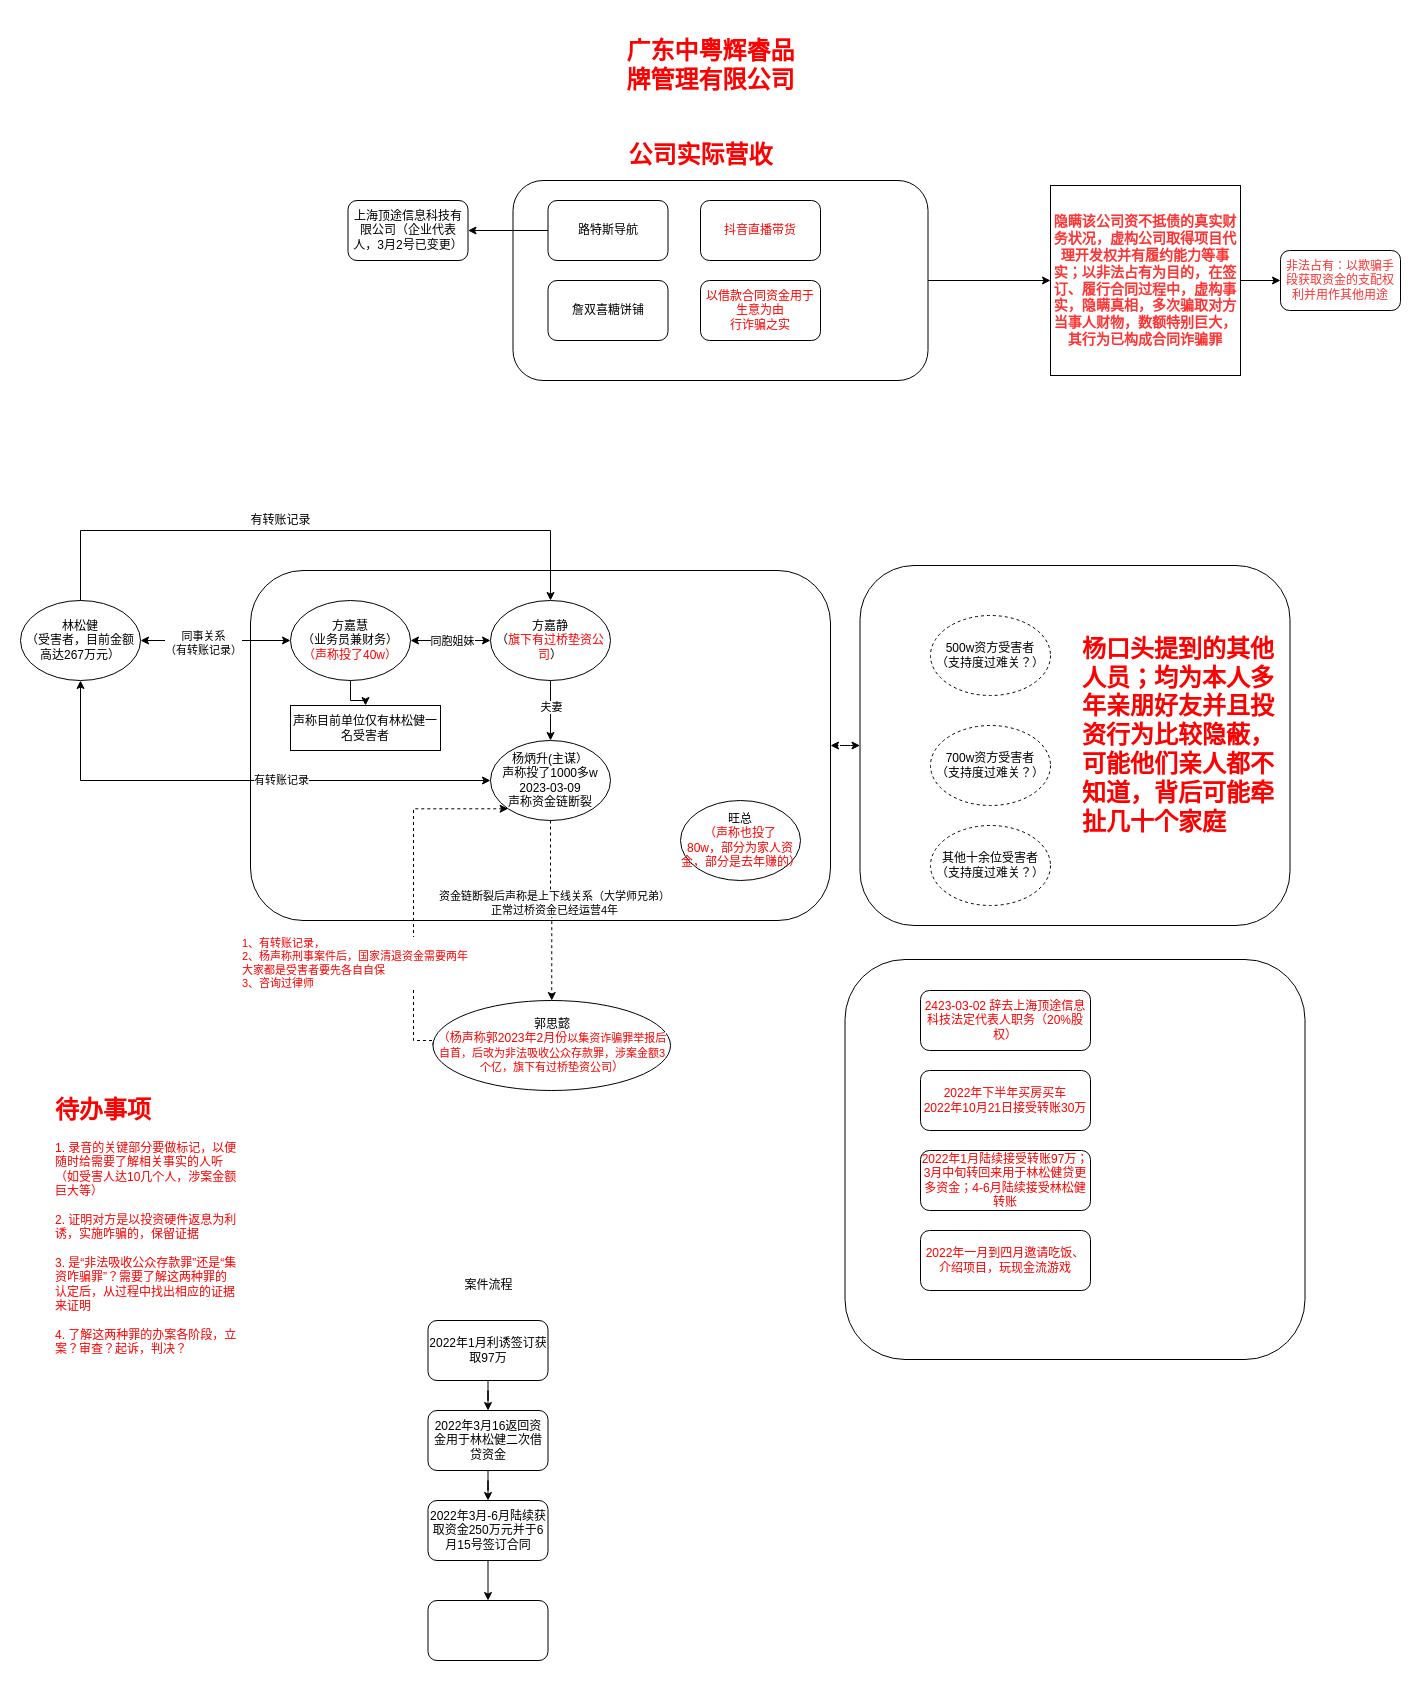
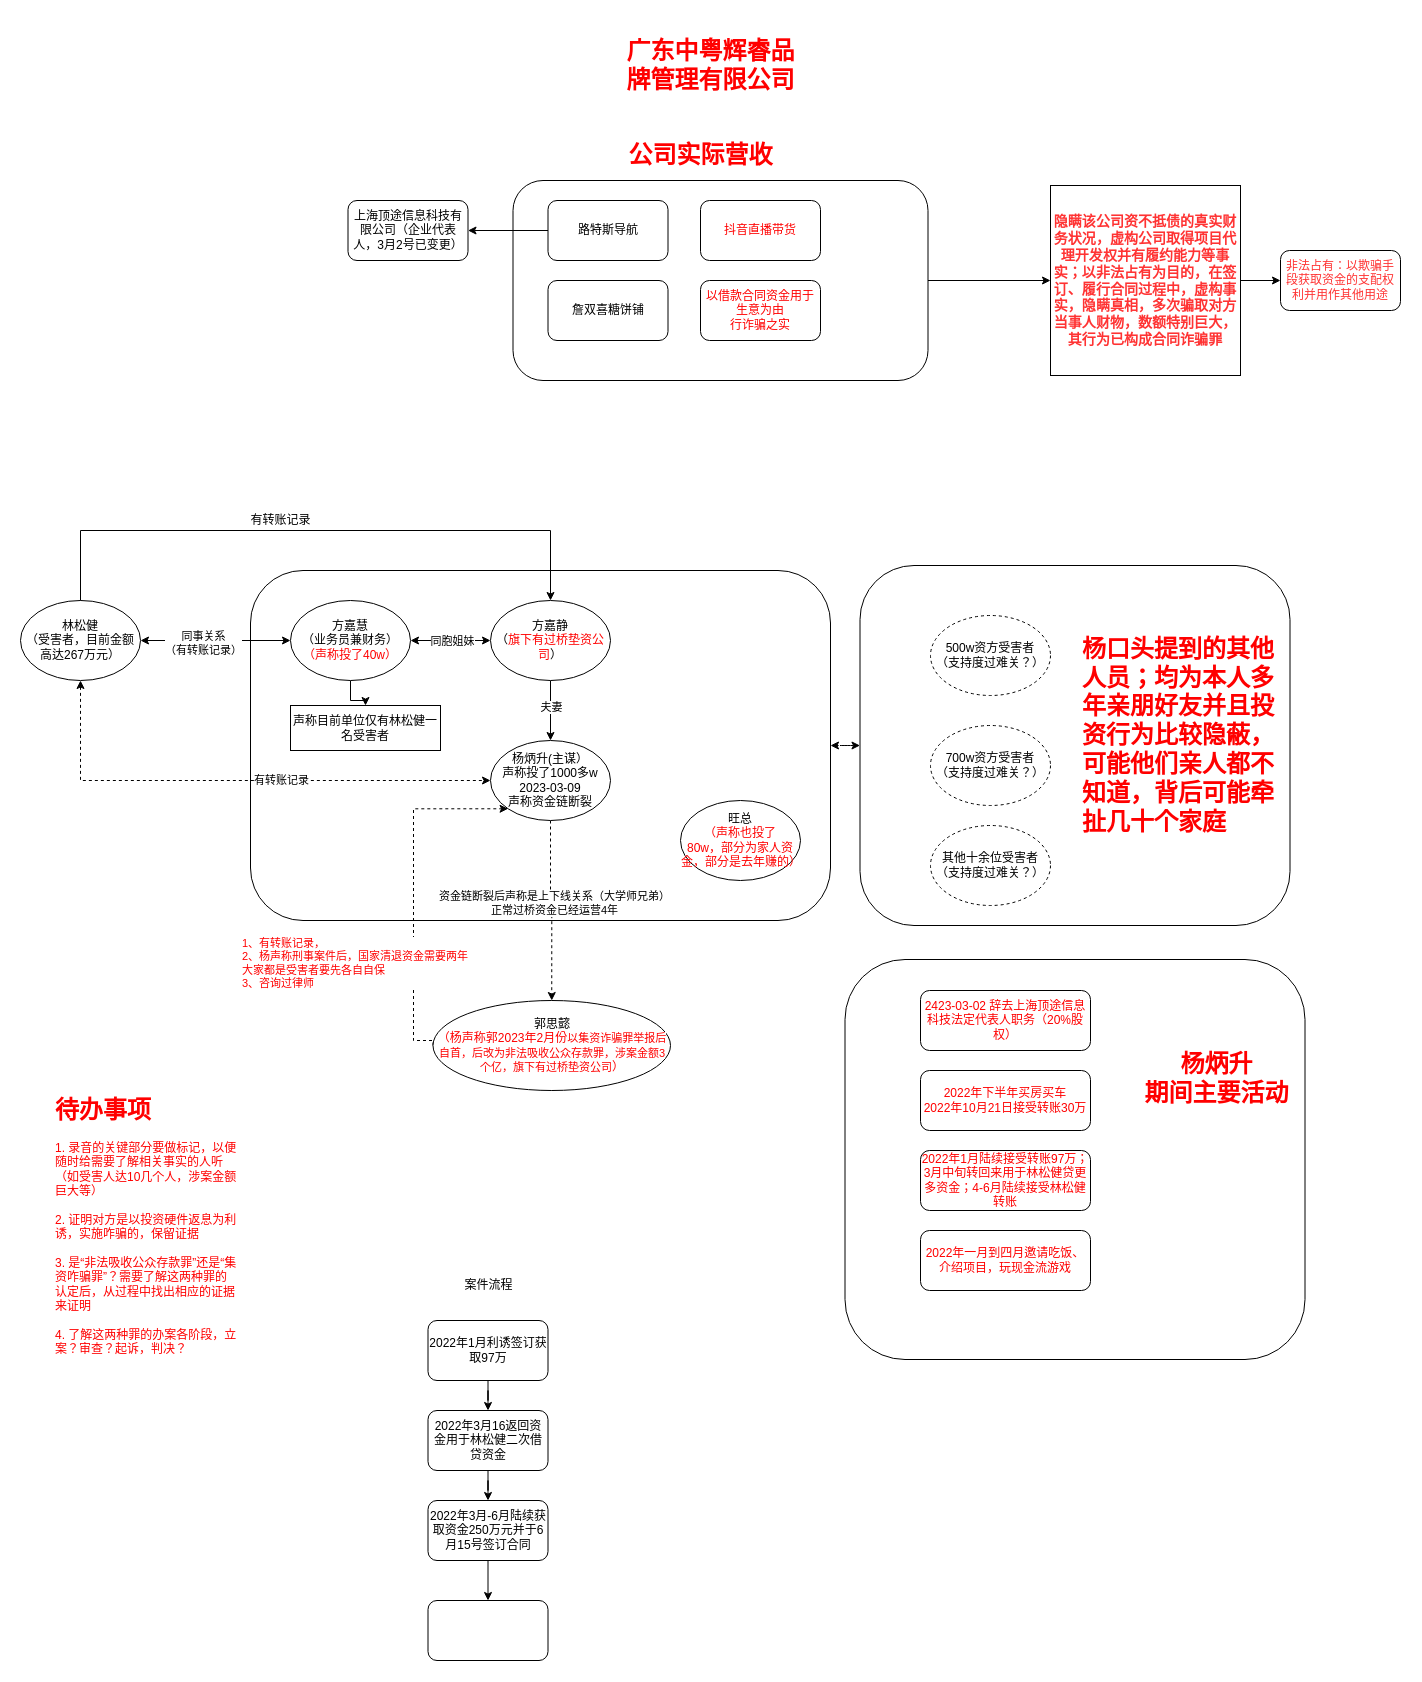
edge "林松健 （受害者，目前金额高达267万元）" -- "杨炳升(主谋） 声称投了1000多w 2023-03-09 声称资金链断裂": style solid -> dashed
node "杨炳升 期间主要活动": added
